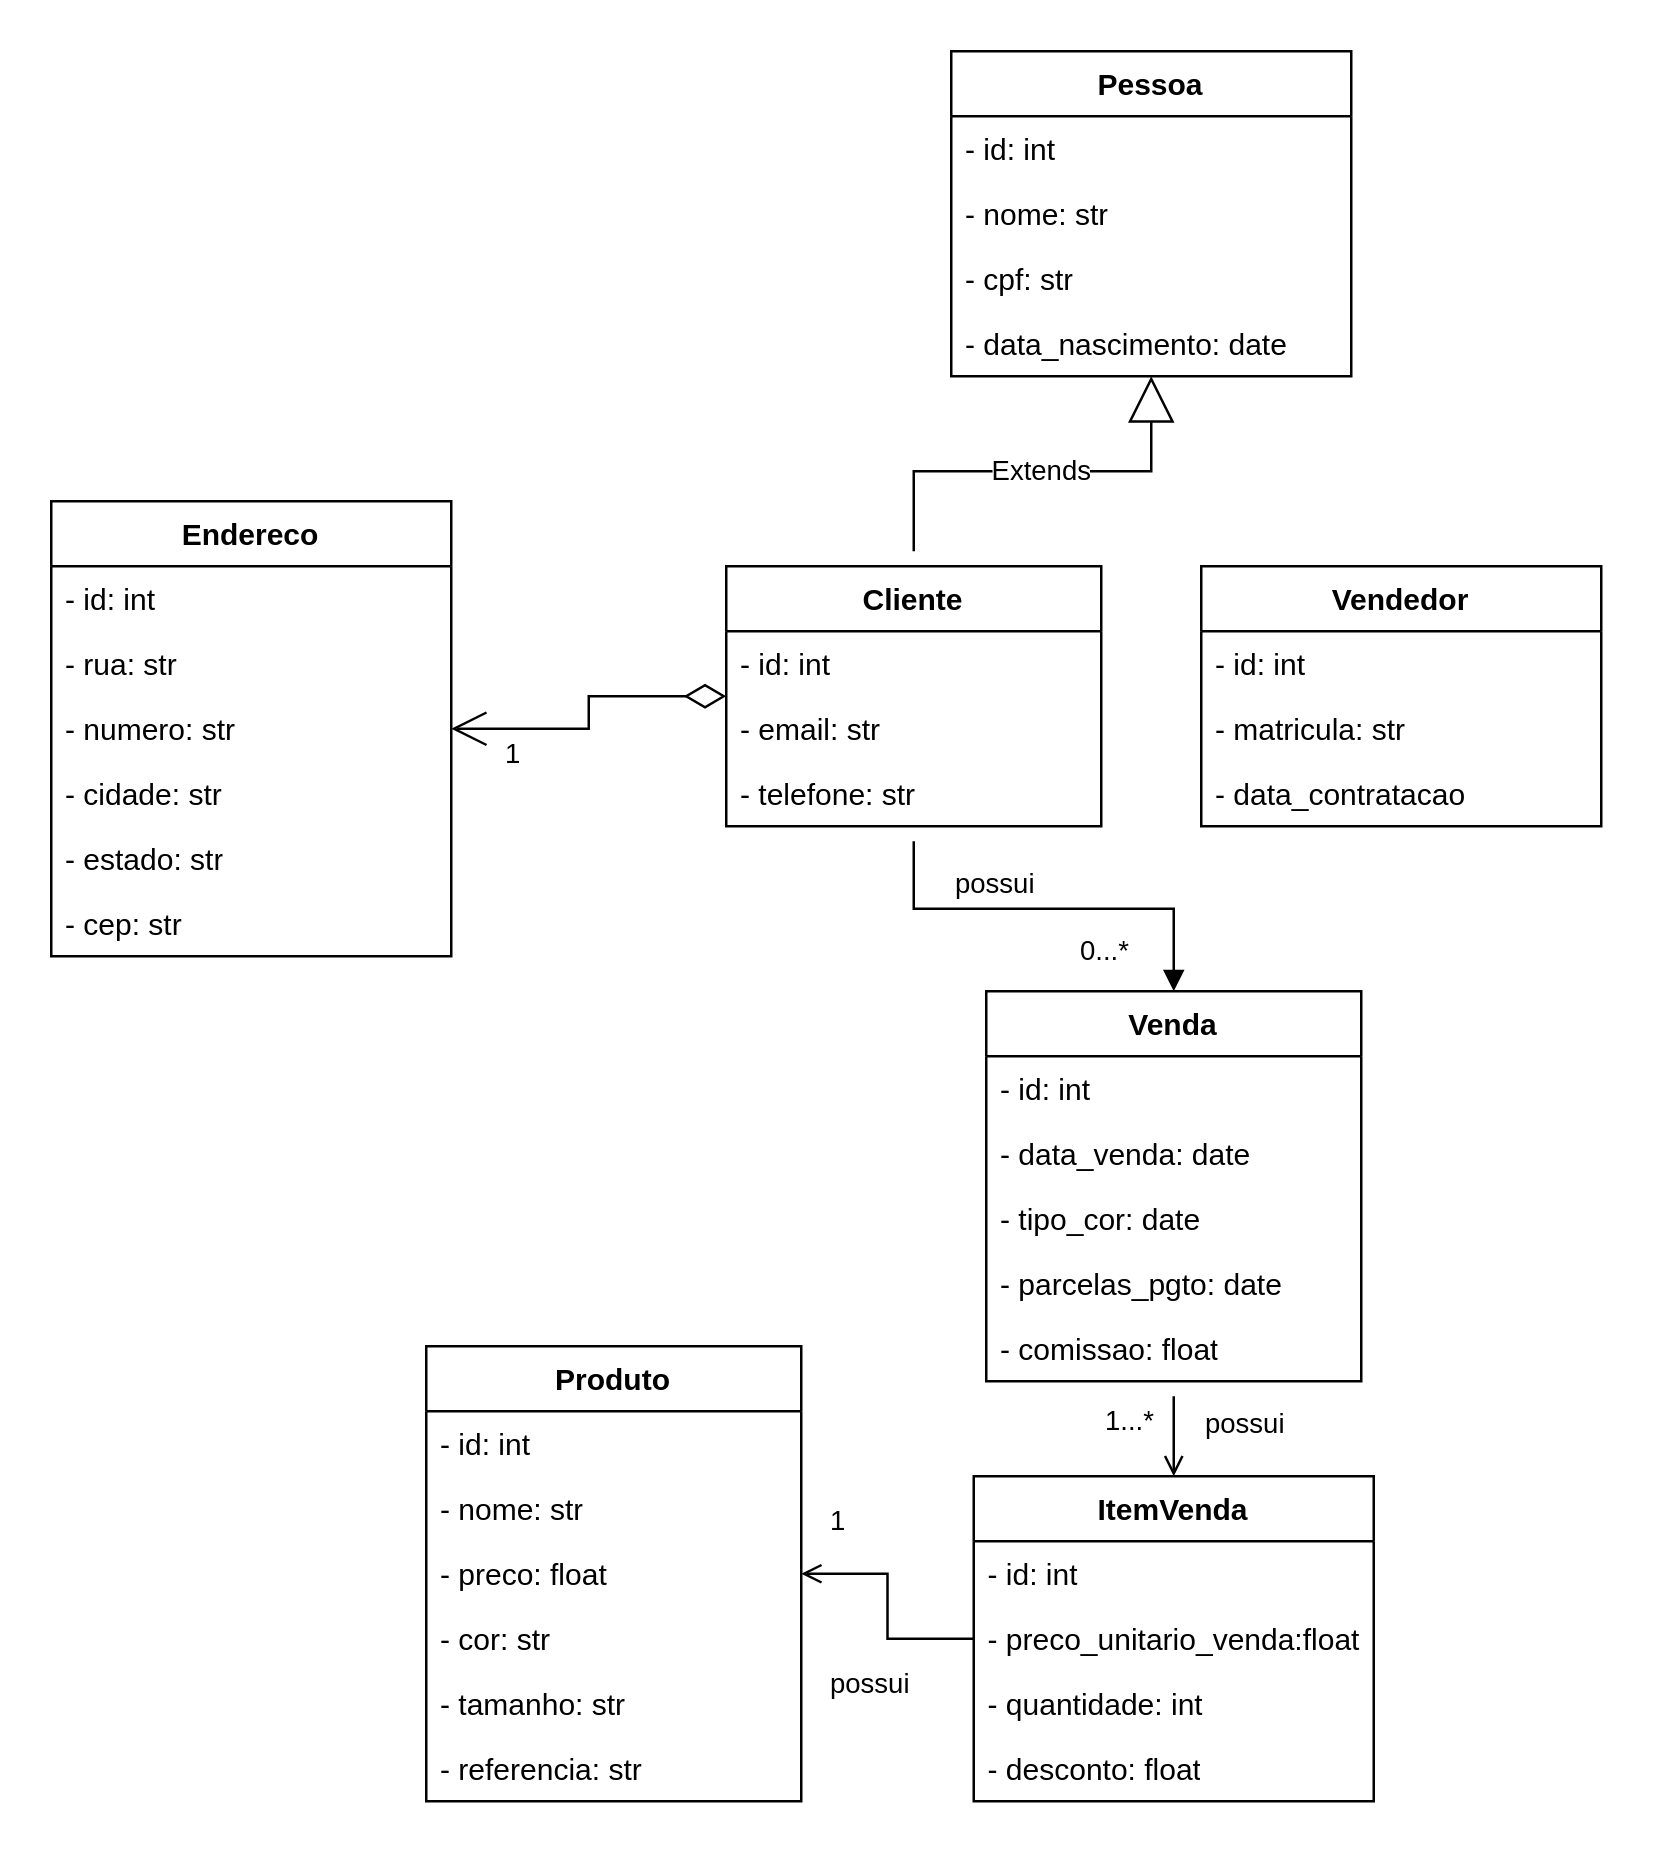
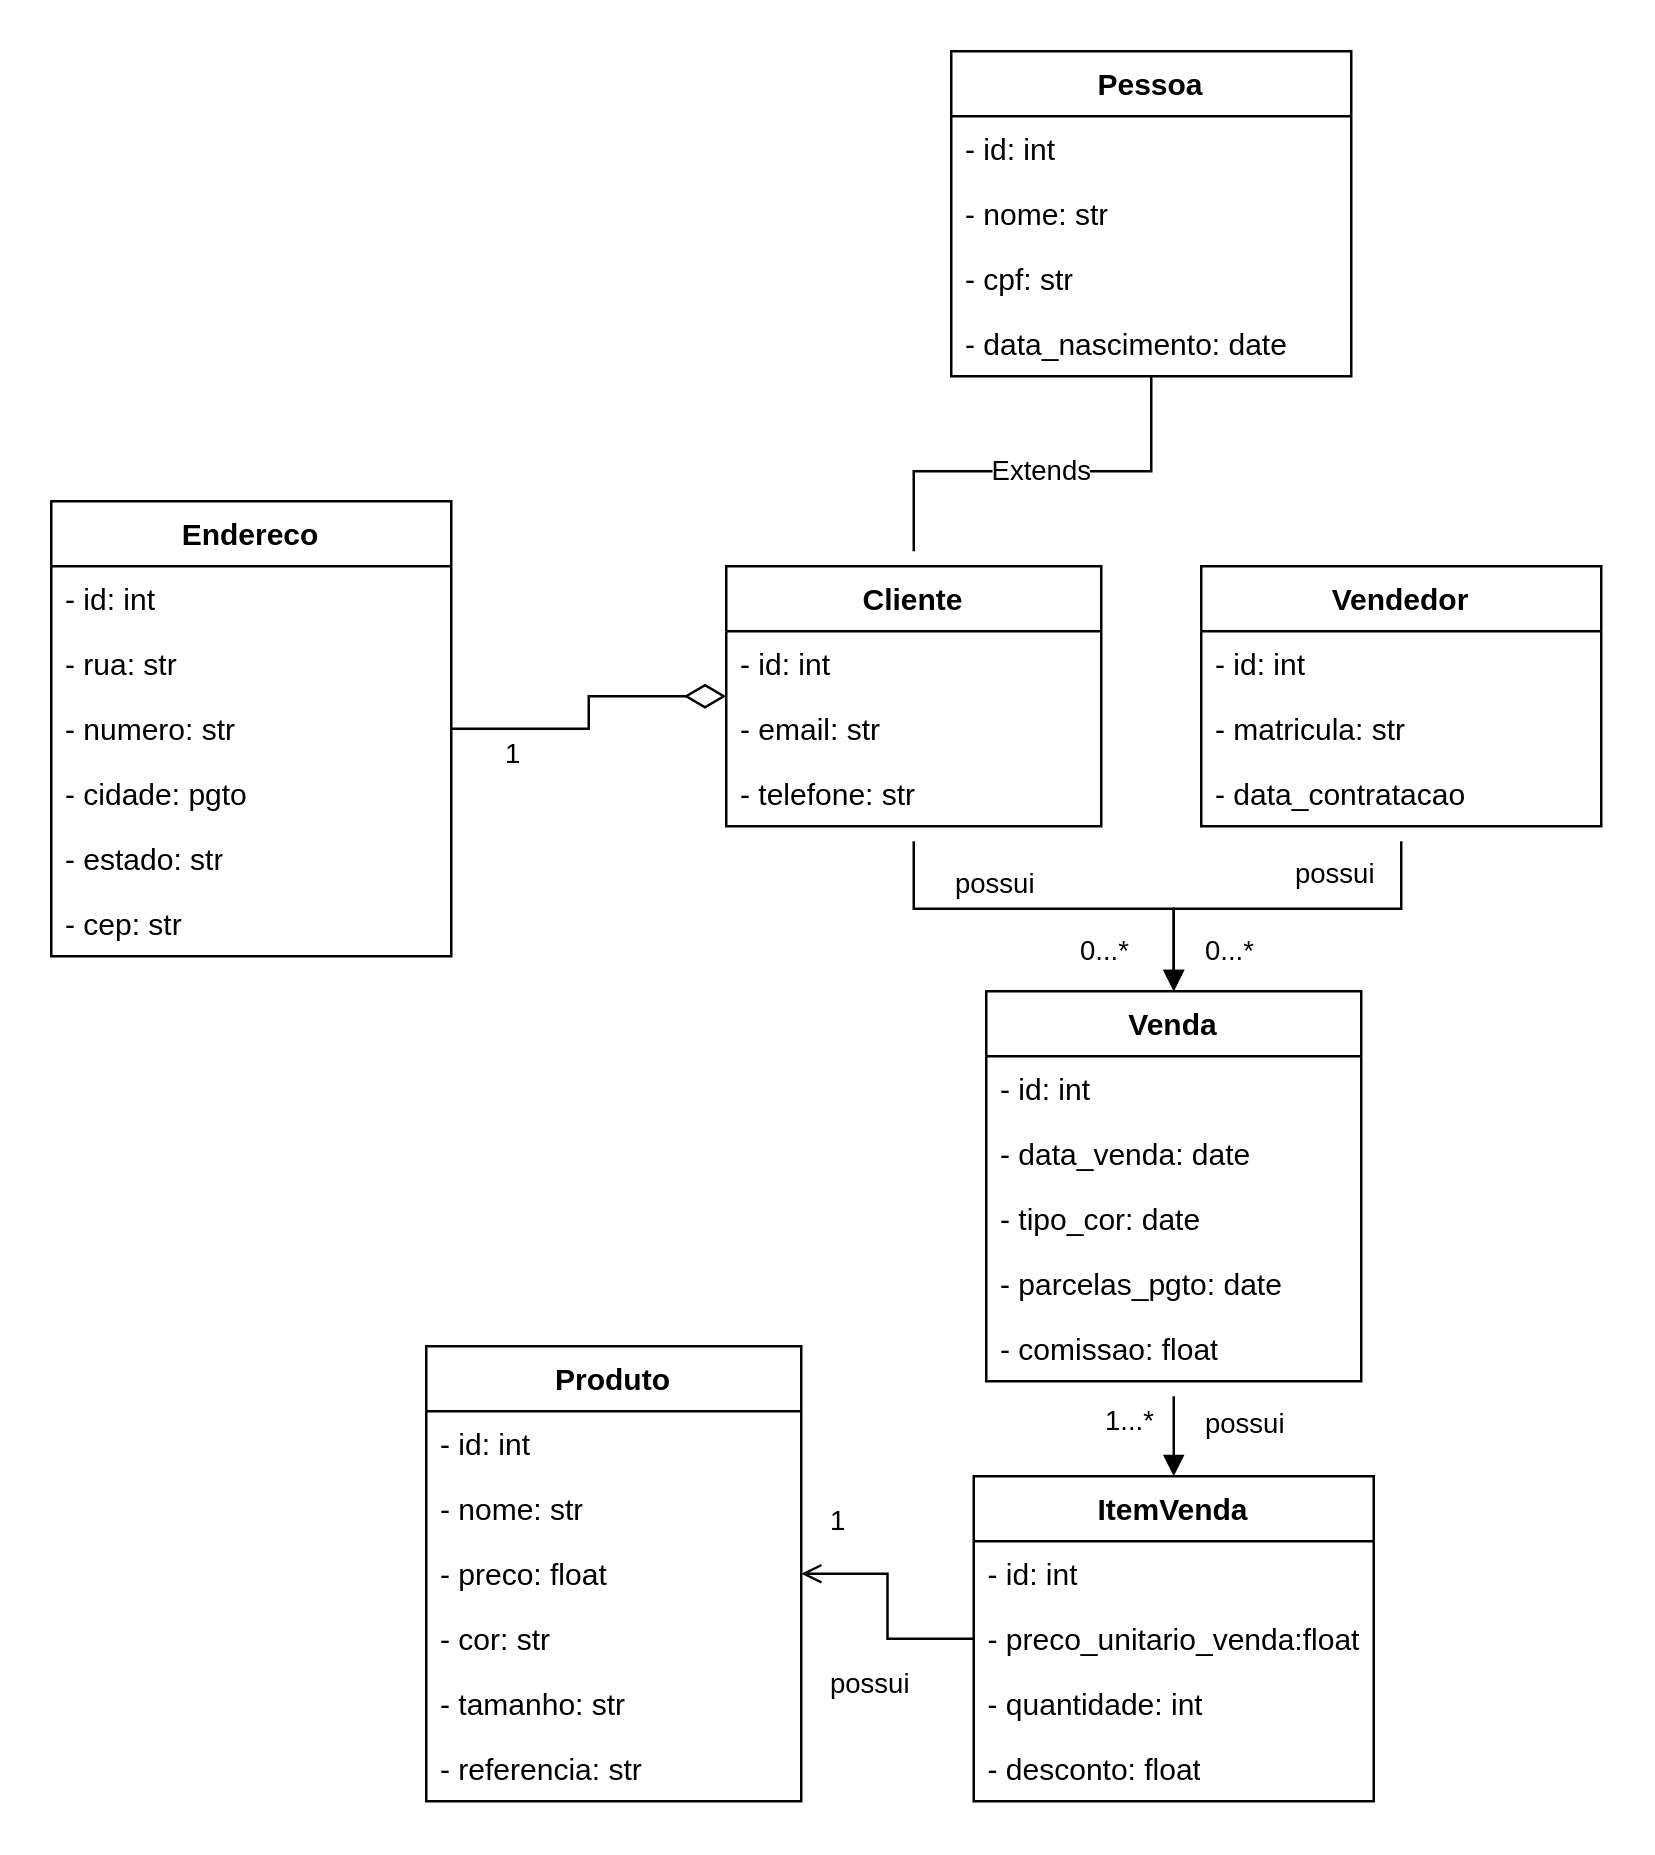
edge "Cliente" -> "Pessoa": arrowhead block -> none
edge "Cliente" -- "Endereco": arrowhead open -> none
node "- cidade: str": label "- cidade: str" -> "- cidade: pgto"
edge "Vendedor" -> "Venda": added, labels "0...*", "possui"
edge "Venda" -> "ItemVenda": arrowhead open -> block
